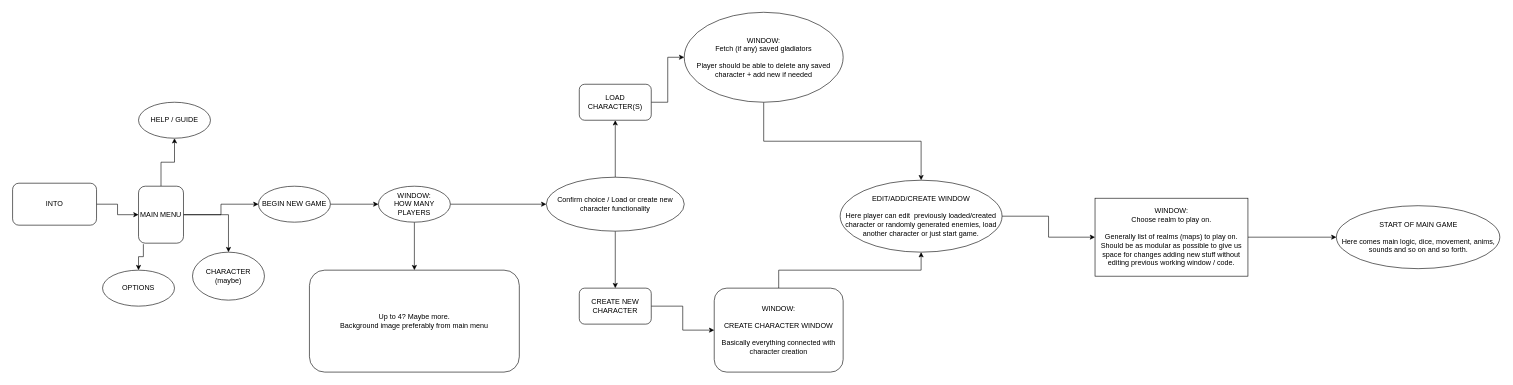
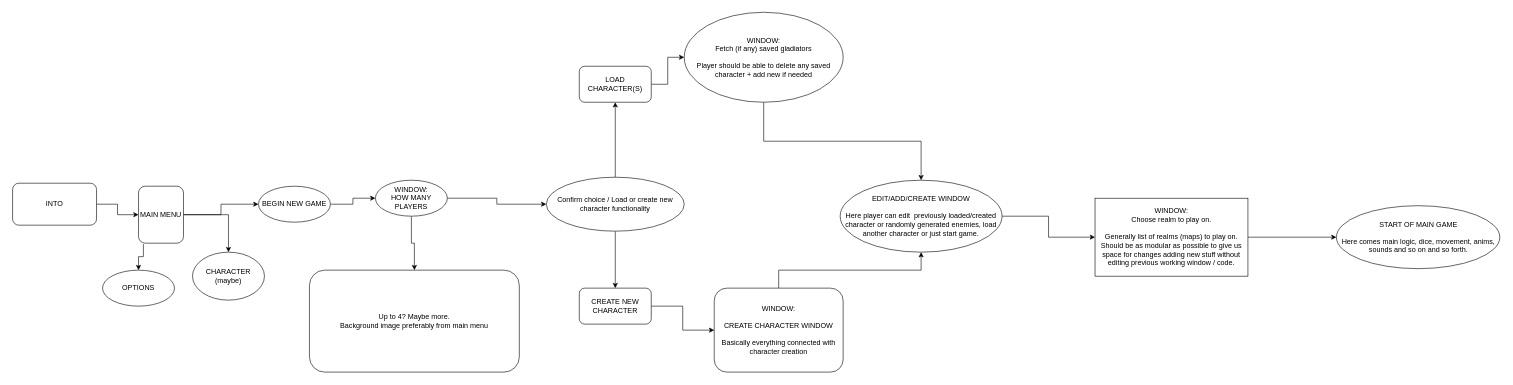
node "LOAD CHARACTER(S)": moved (615, 102) -> (615, 84)
node "HELP / GUIDE": removed
edge "MAIN MENU" -> "HELP / GUIDE": removed
node "WINDOW: HOW MANY PLAYERS": moved (414, 204) -> (411, 198)
